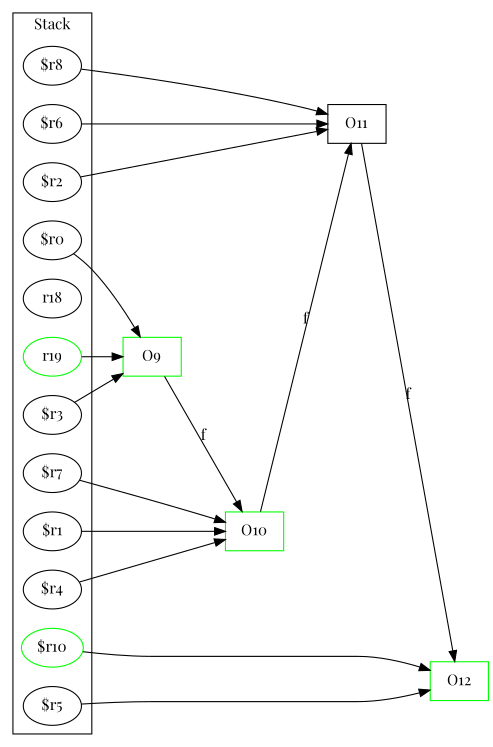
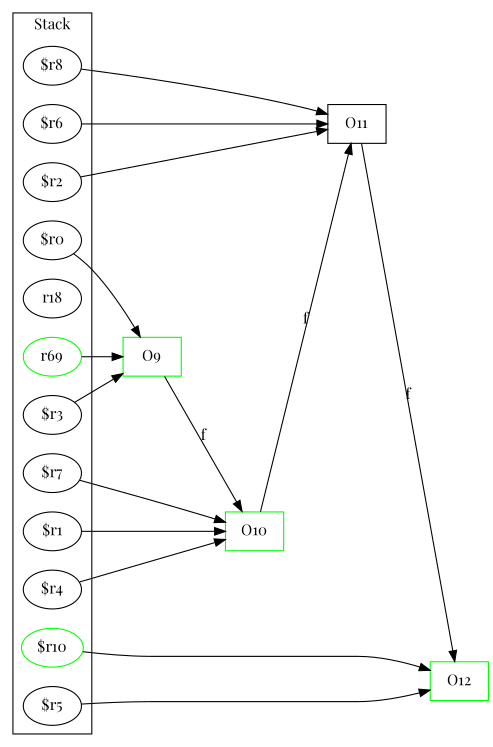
node "r19": label "r19" -> "r69"
